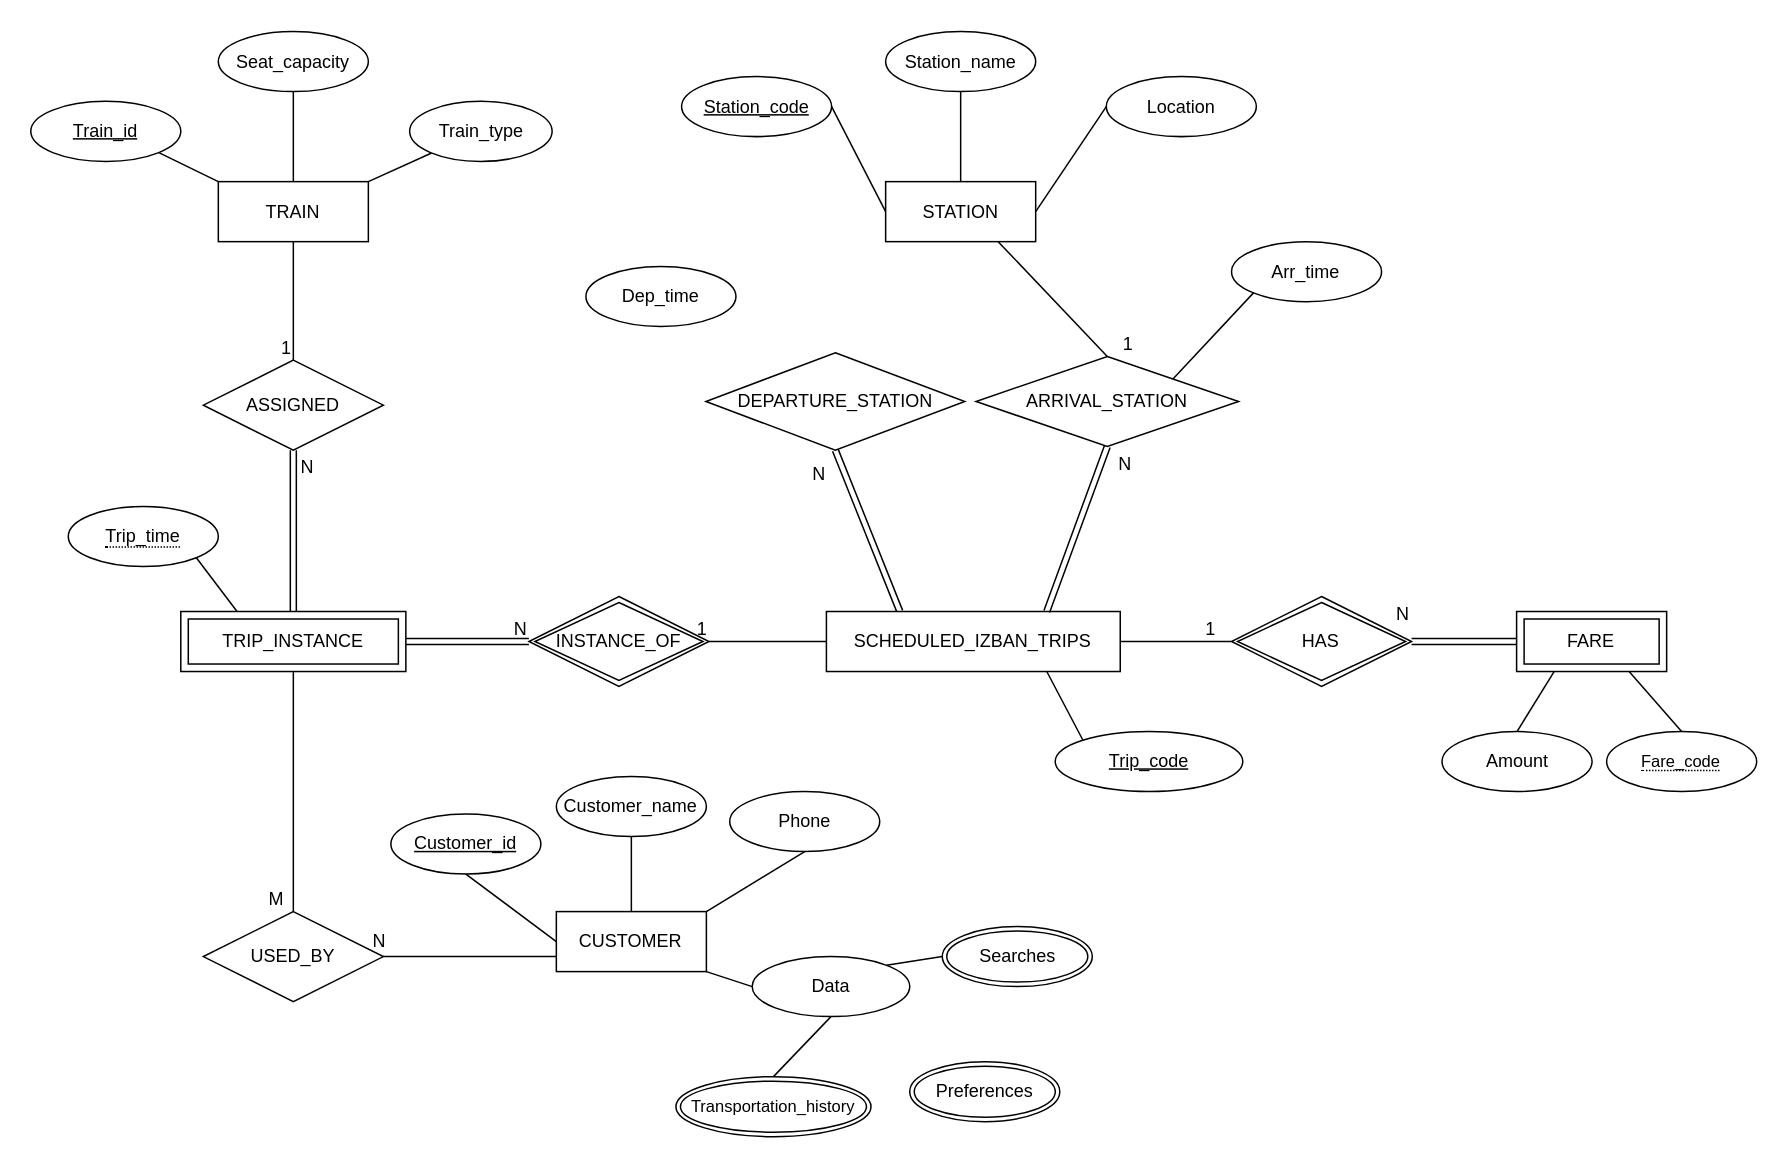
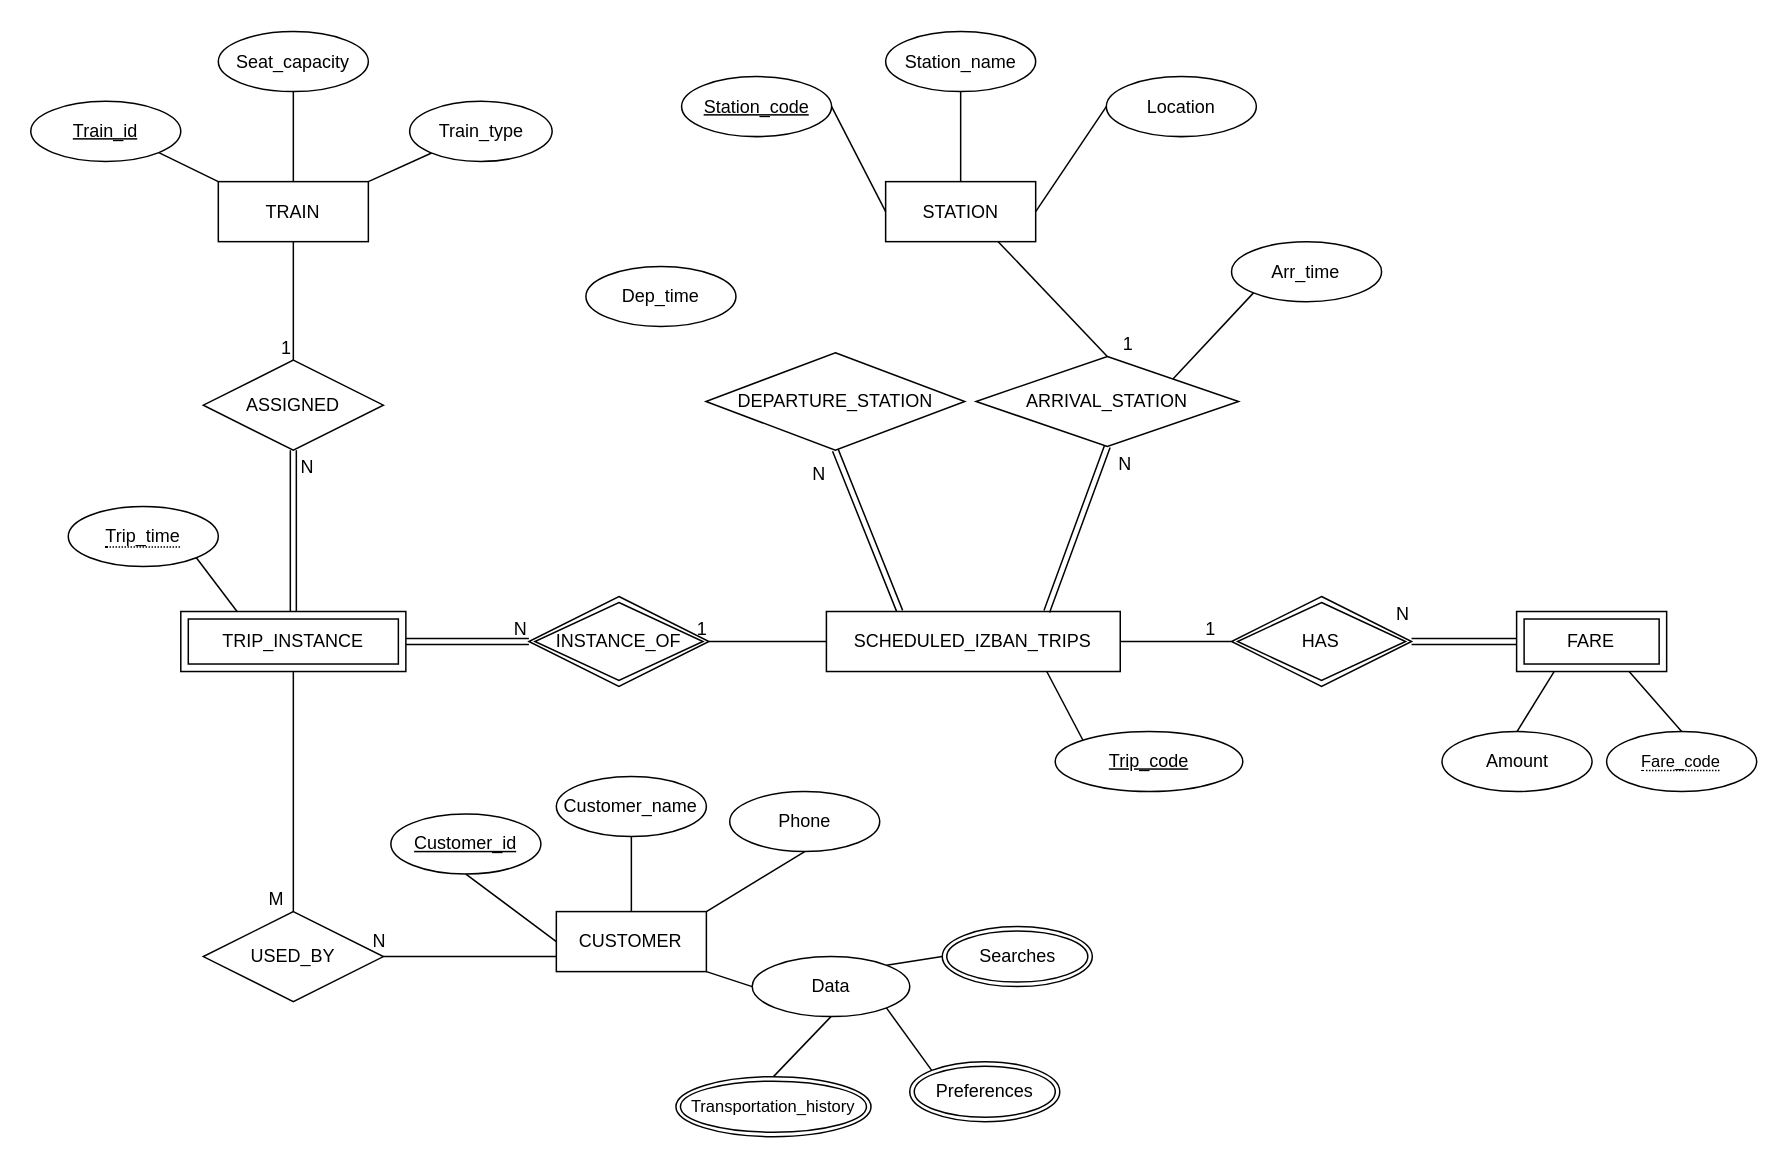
edge "Data" -- "Preferences": added
